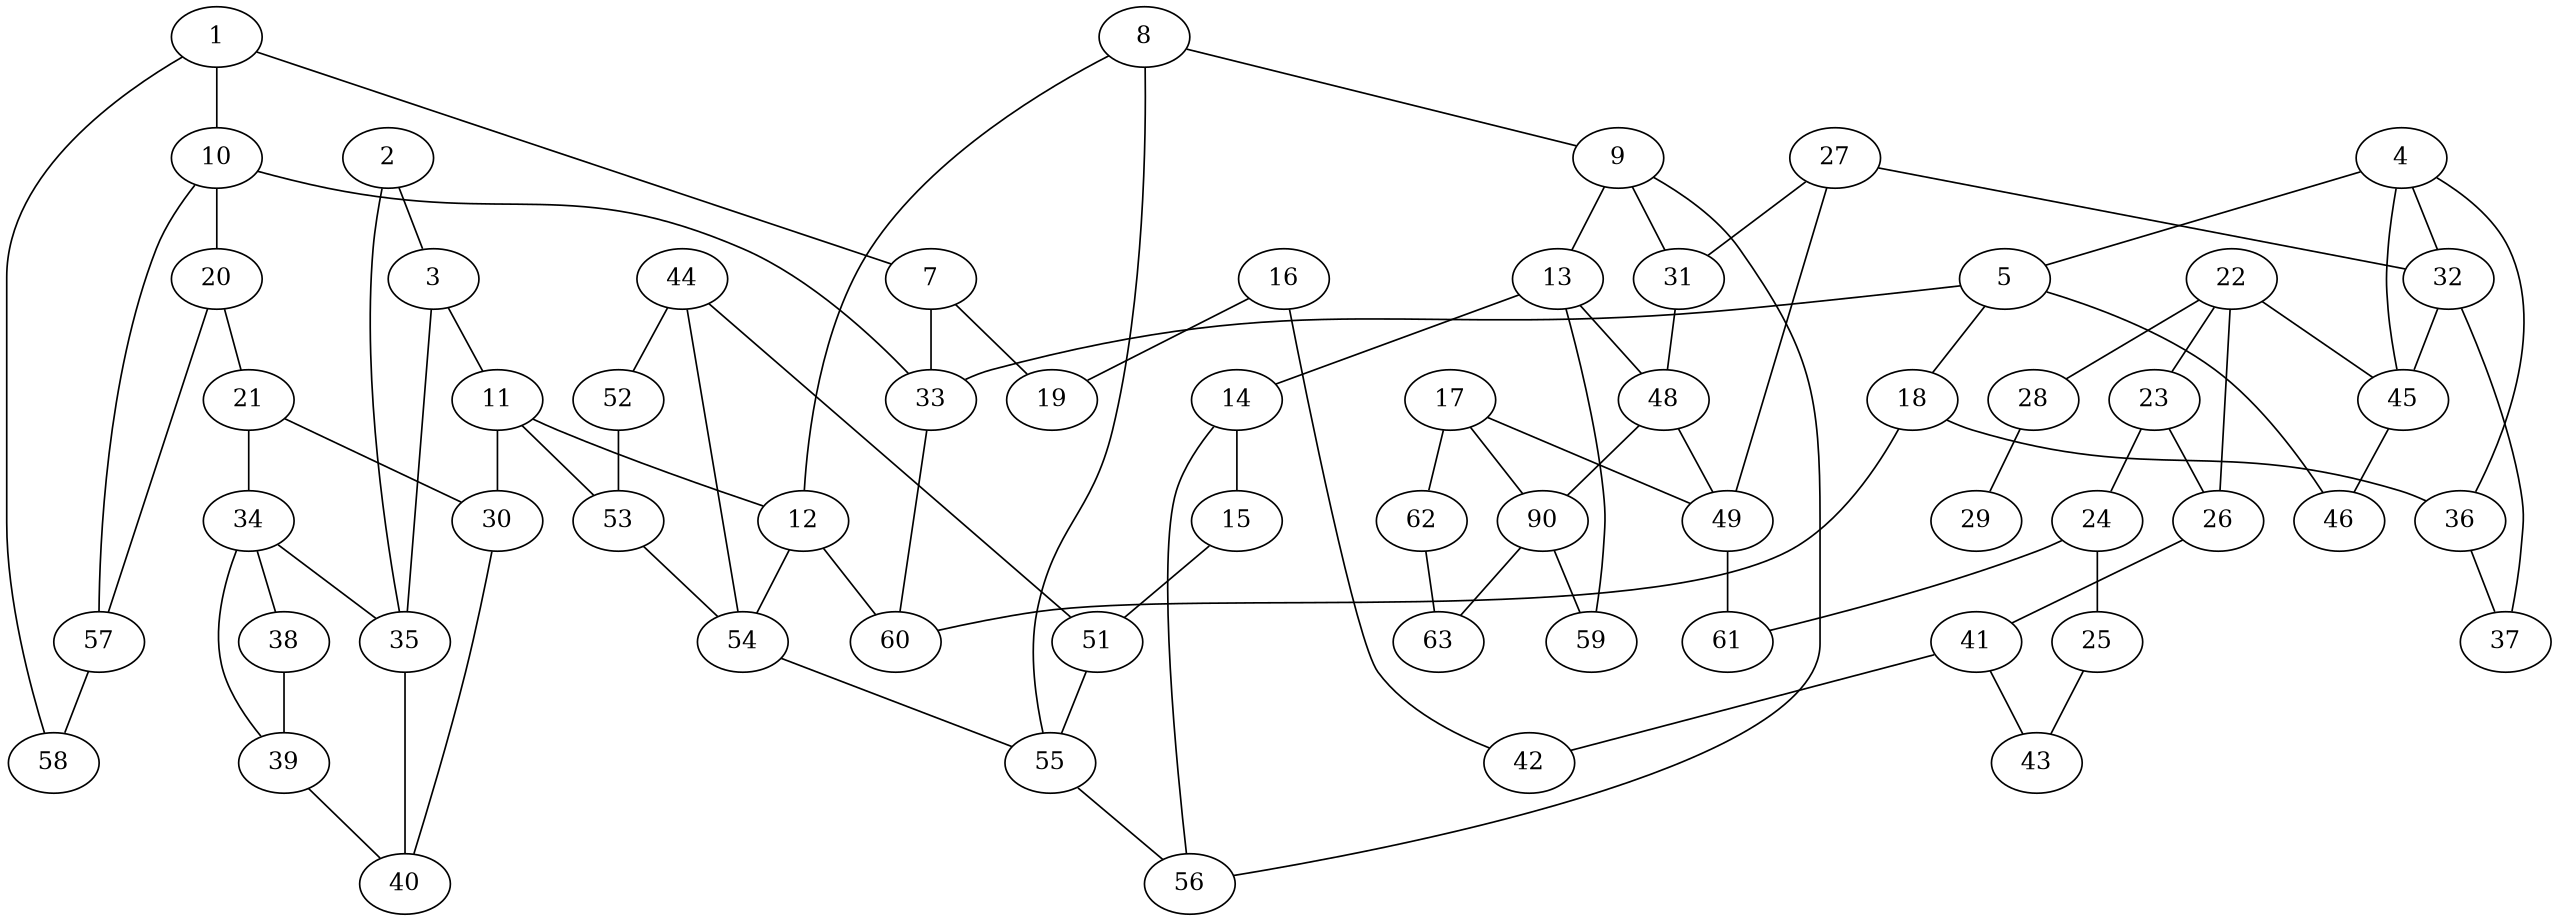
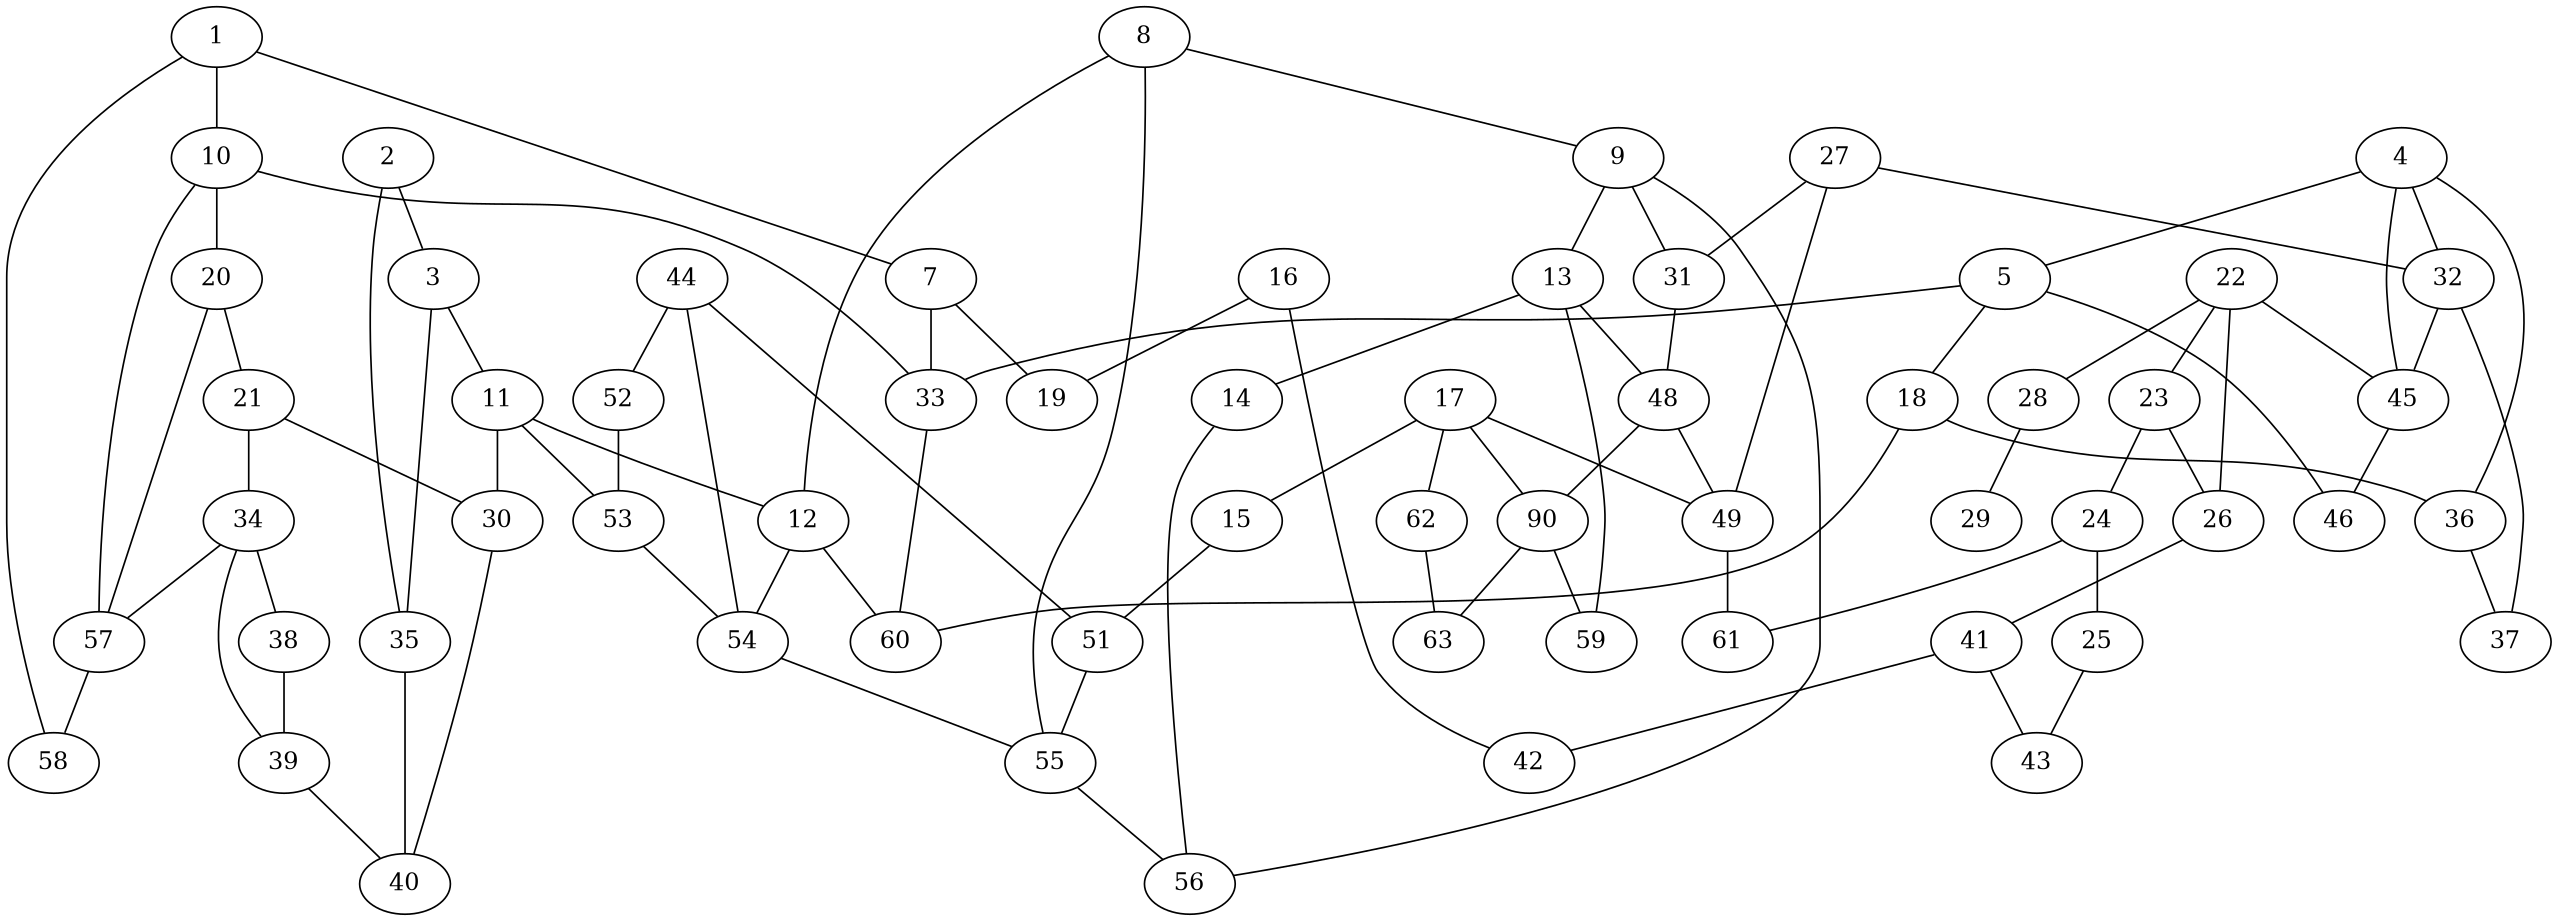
edge "14" -- "15": now "17" -- "15"
edge "34" -- "35": now "34" -- "57"
